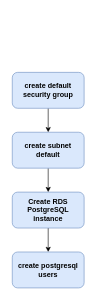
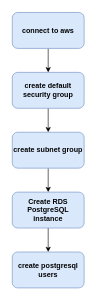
node "connect to aws": added
edge "connect to aws" -> "create default security group": added
node "create subnet default": label "create subnet default" -> "create subnet group"
